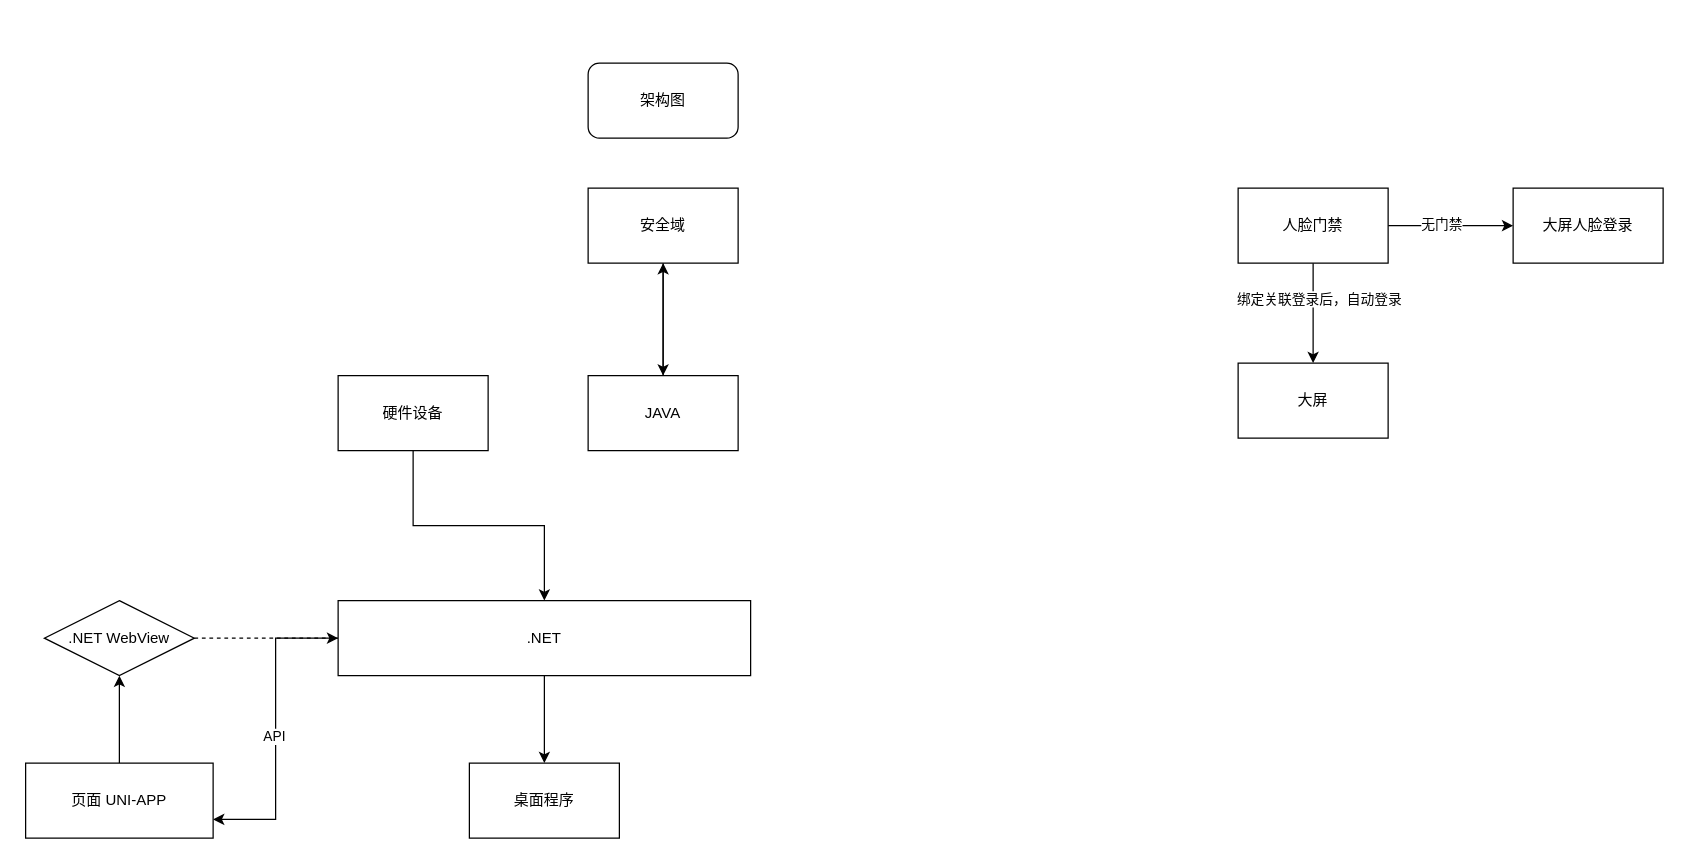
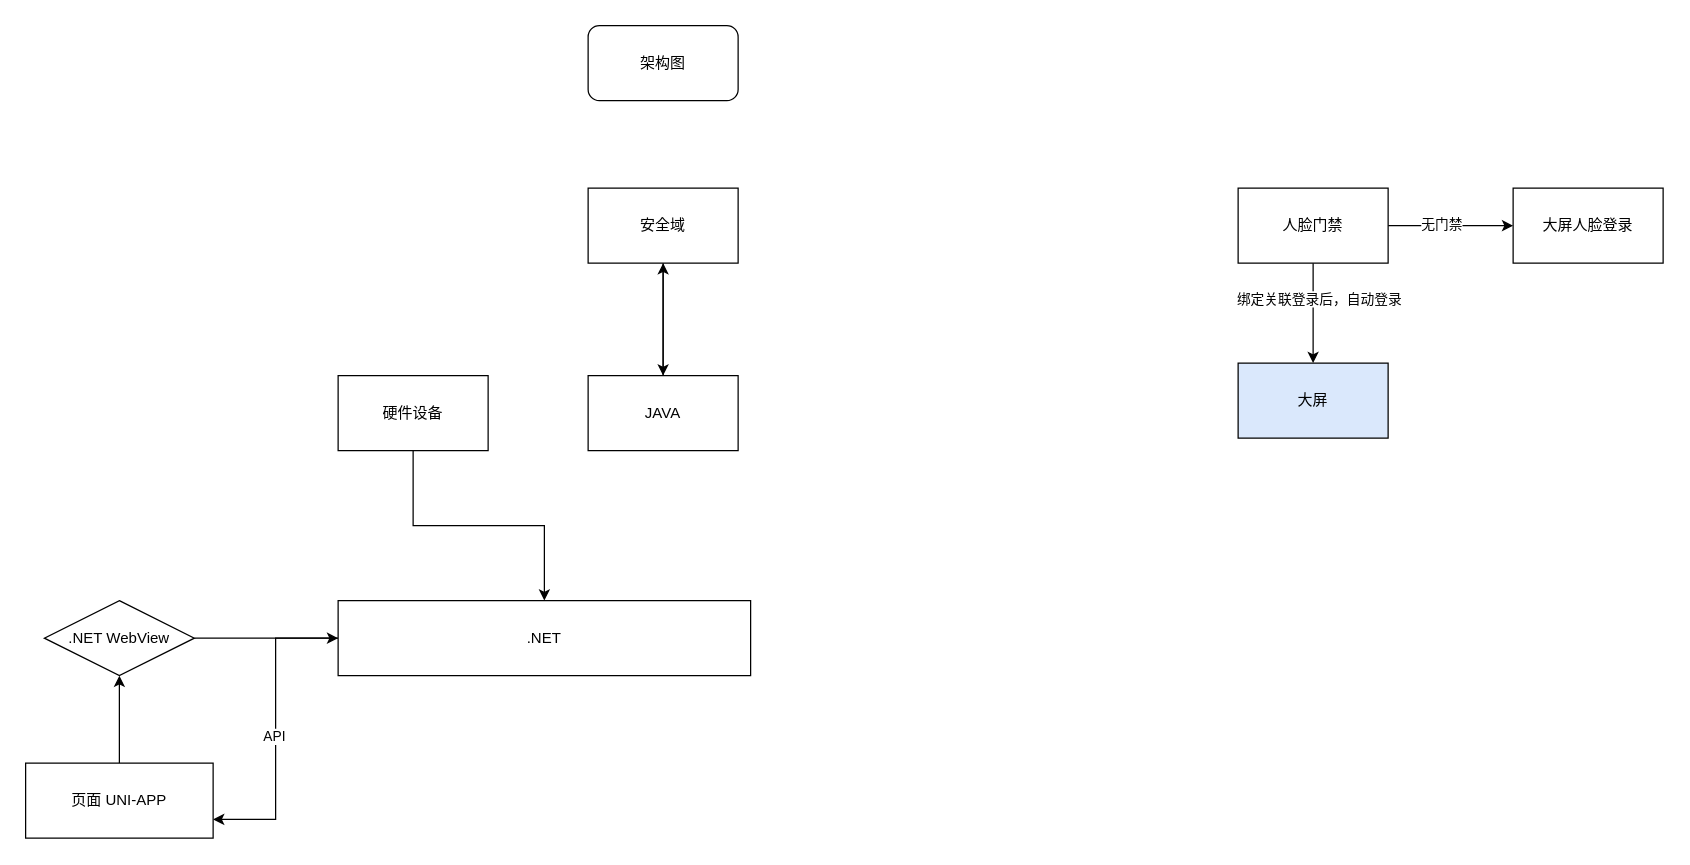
node "架构图": moved (663, 101) -> (663, 63)
node "大屏": fillcolor #ffffff -> #dae8fc
edge ".NET WebView" -> ".NET": style dashed -> solid
edge ".NET" -> "桌面程序": removed
node "桌面程序": removed
